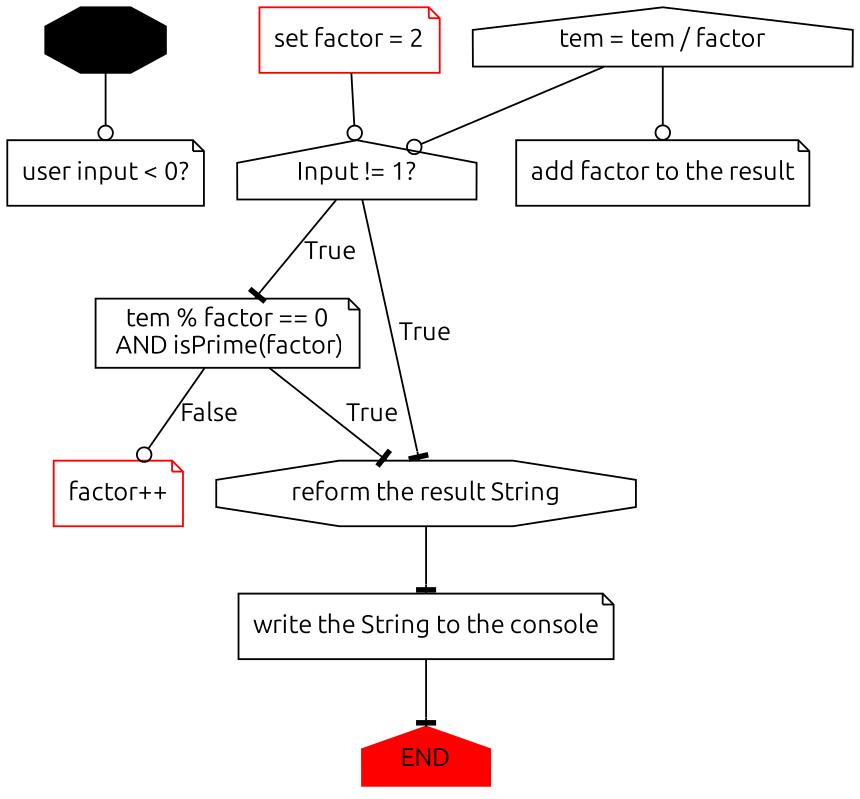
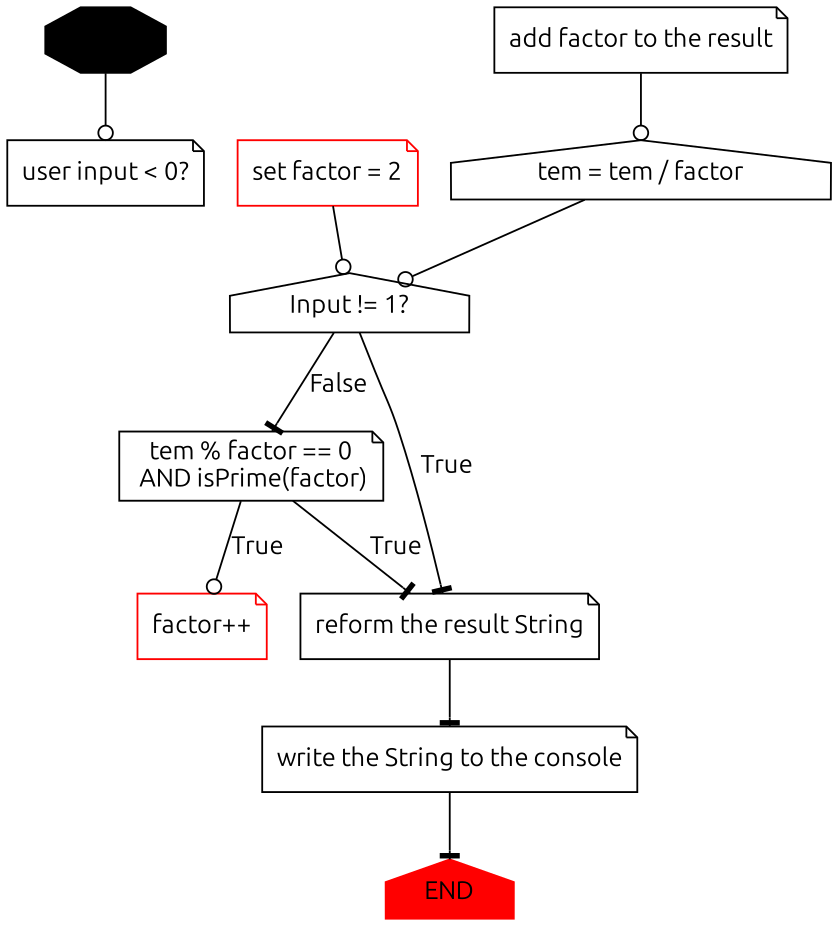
edge "tem = tem / factor" -> "add factor to the result": reversed
edge "Input != 1?" -> "tem % factor == 0 AND isPrime(factor)": label "True" -> "False"
edge "tem % factor == 0 AND isPrime(factor)" -> "factor++": label "False" -> "True"
node "reform the result String": shape octagon -> note
